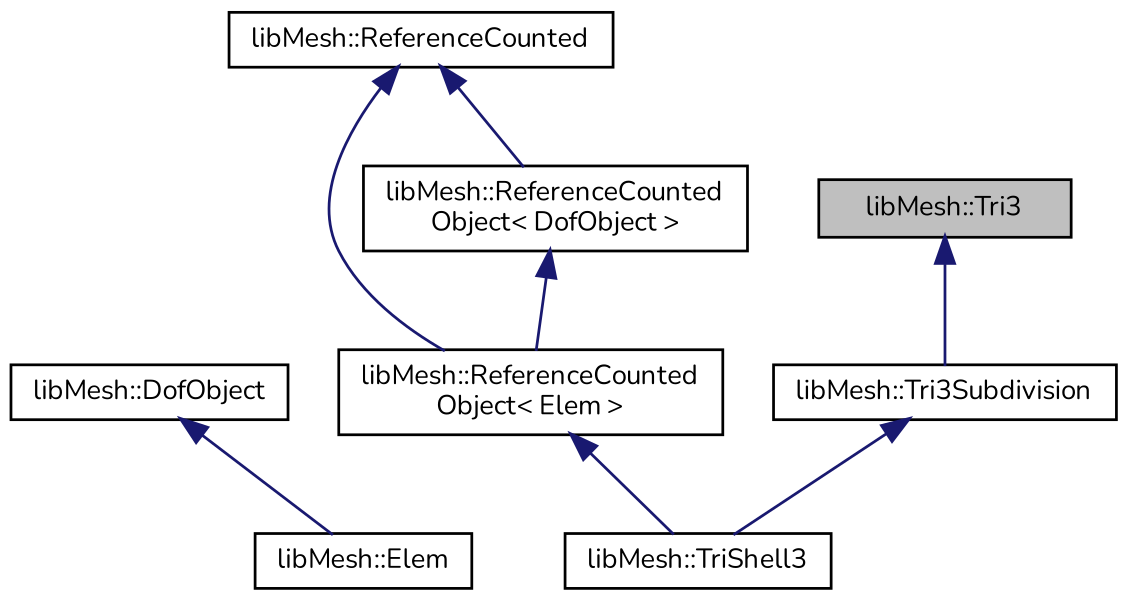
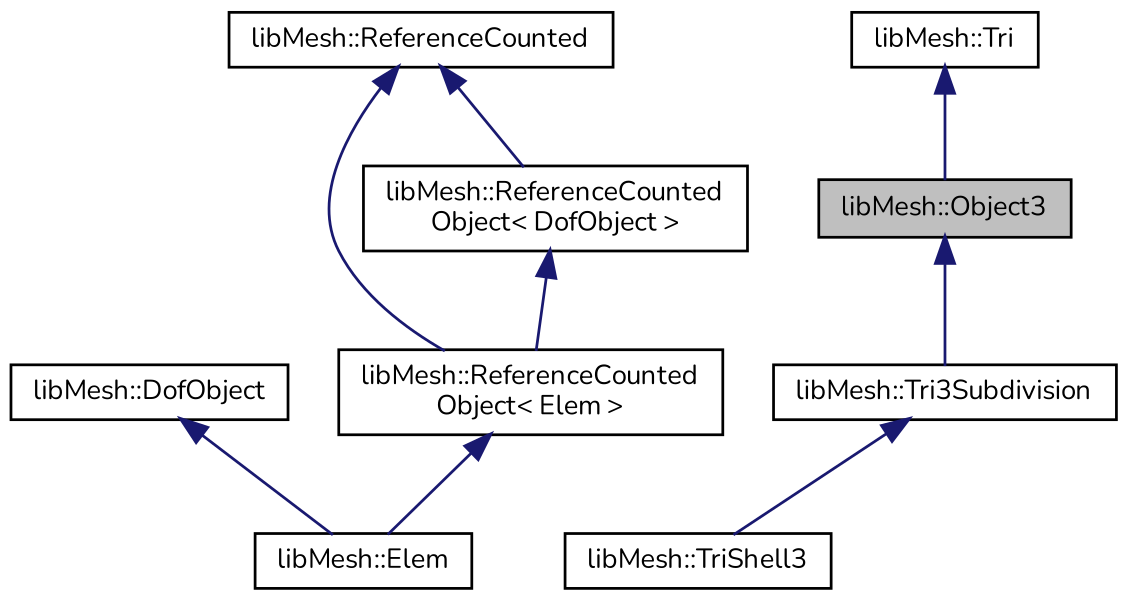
node "libMesh::Tri": added
node "libMesh::Tri3": label "libMesh::Tri3" -> "libMesh::Object3"
edge "libMesh::TriShell3" -> "libMesh::ReferenceCounted Object< Elem >": now "libMesh::Elem" -> "libMesh::ReferenceCounted Object< Elem >"
